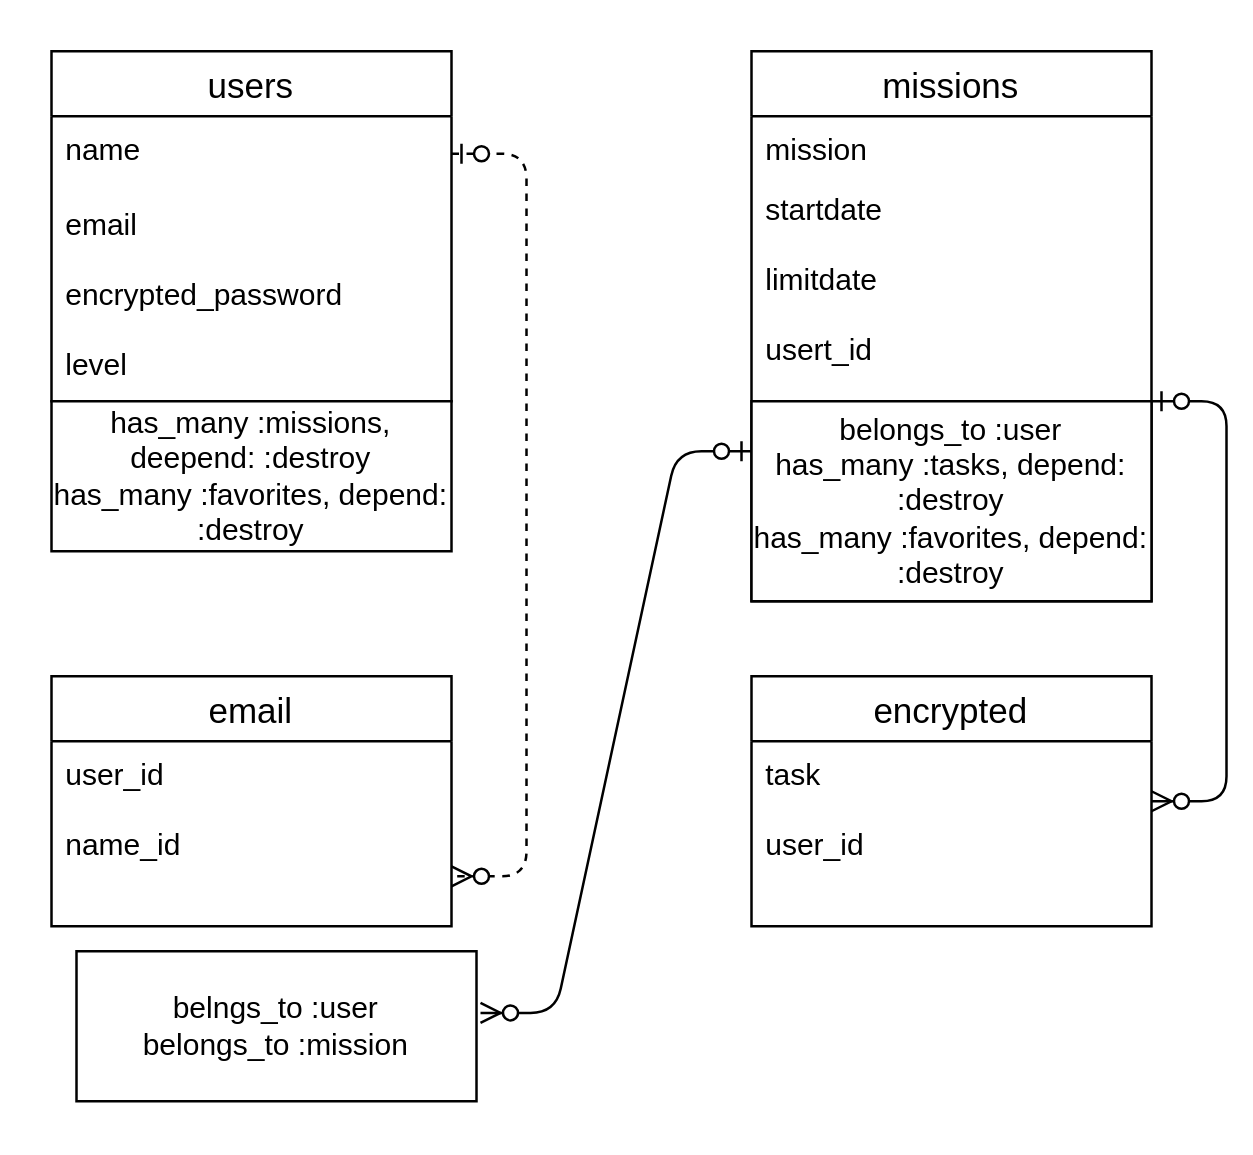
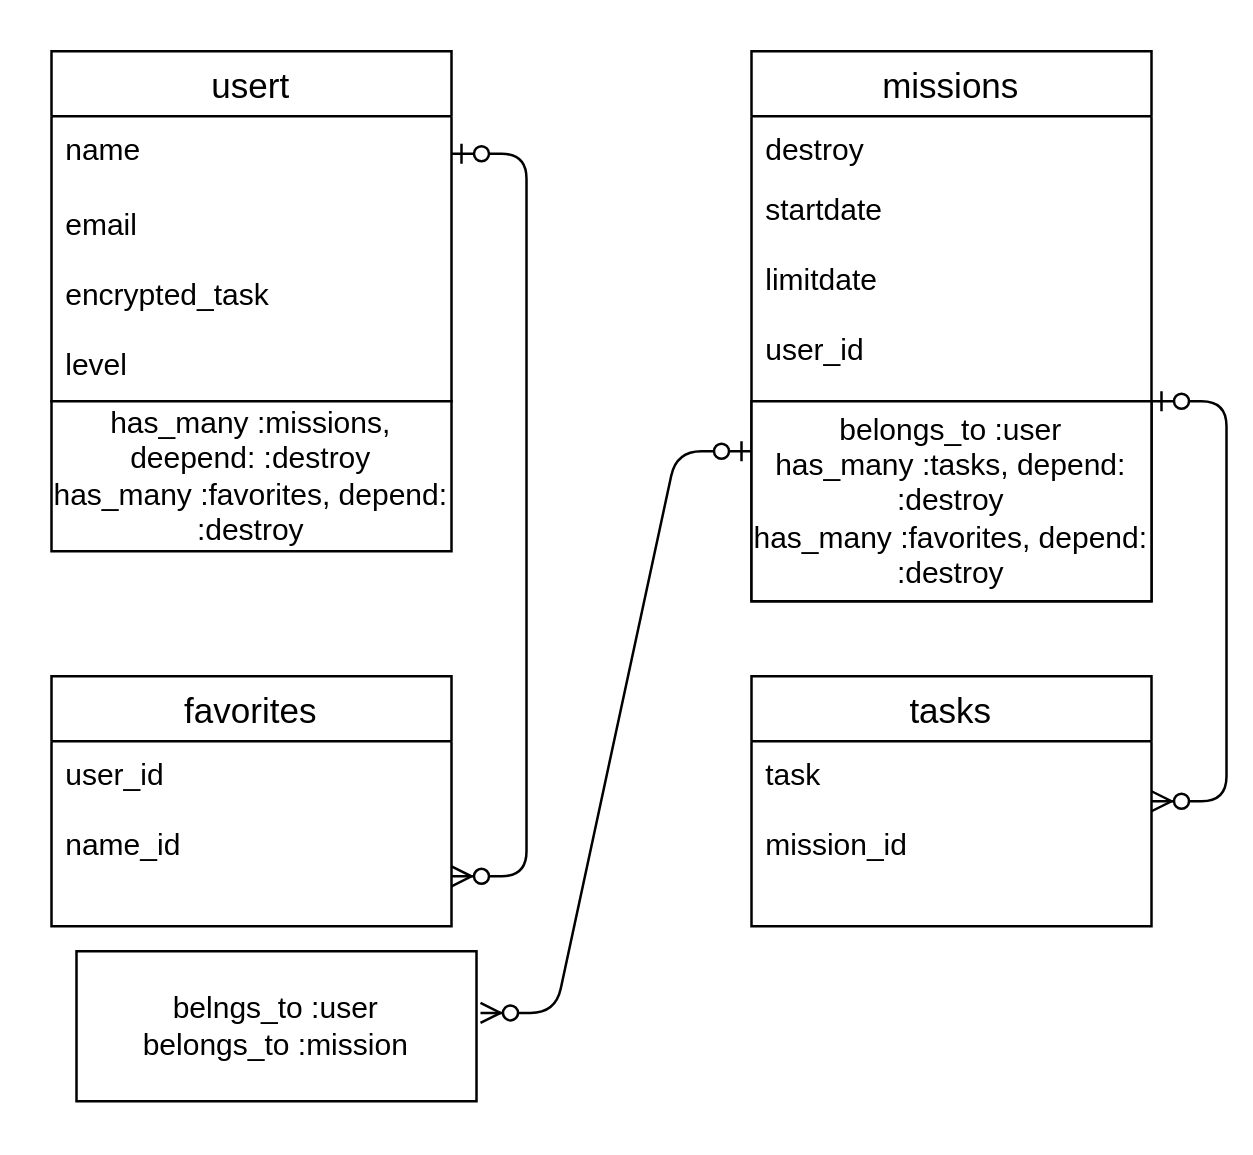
node "users": label "users" -> "usert"
node "mission": label "mission" -> "destroy"
node "startdate limitdate usert_id": label "startdate limitdate usert_id" -> "startdate limitdate user_id"
node "email encrypted_password level": label "email encrypted_password level" -> "email encrypted_task level"
edge "name" -- "user_id name_id": style dashed -> solid
node "email": label "email" -> "favorites"
node "encrypted": label "encrypted" -> "tasks"
node "task user_id": label "task user_id" -> "task mission_id"
